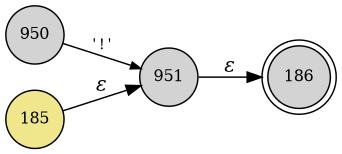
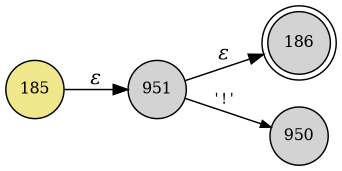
edge "950" -> "951": reversed
